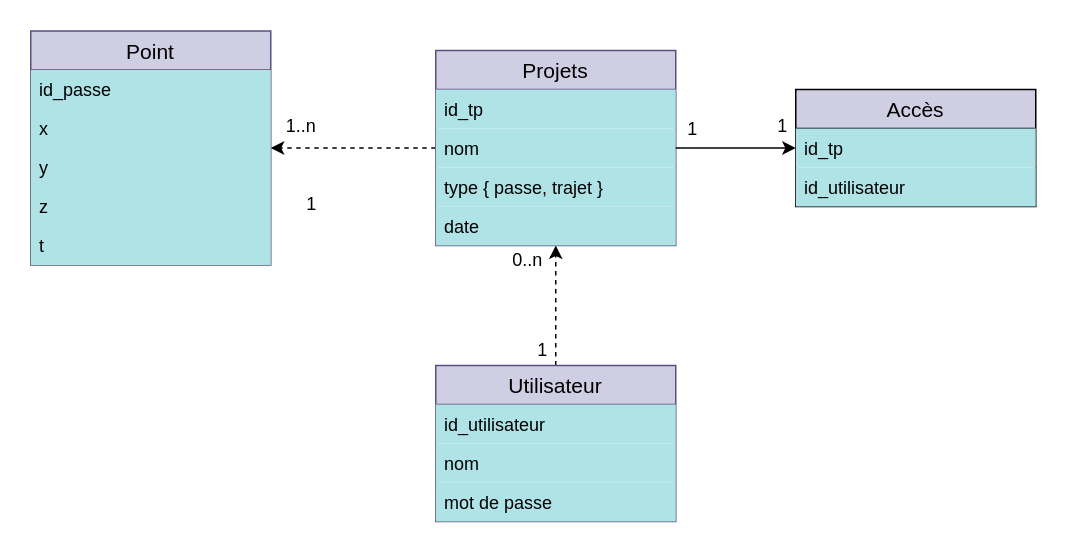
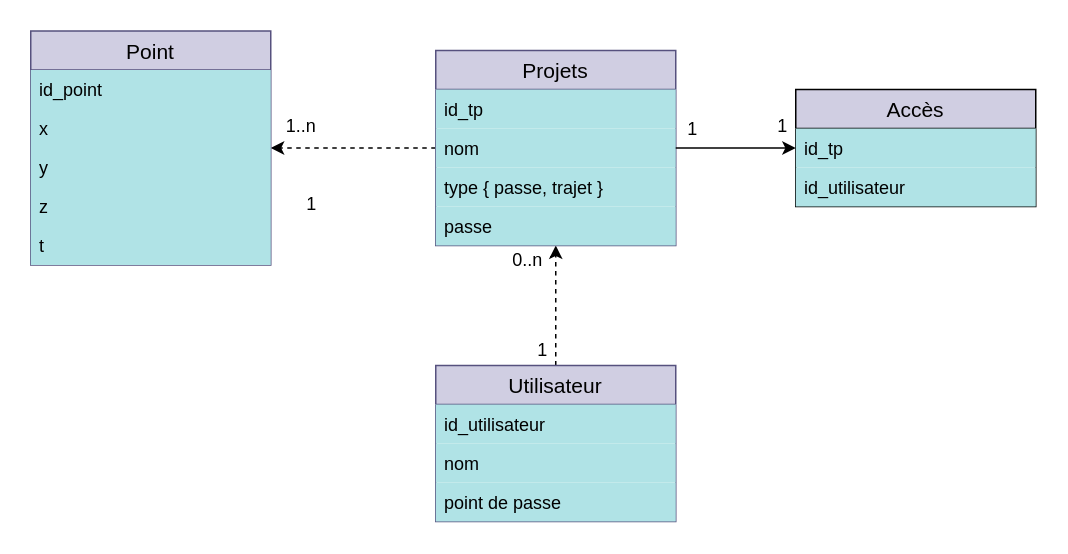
node "id_passe": label "id_passe" -> "id_point"
node "date": label "date" -> "passe"
node "mot de passe": label "mot de passe" -> "point de passe"
